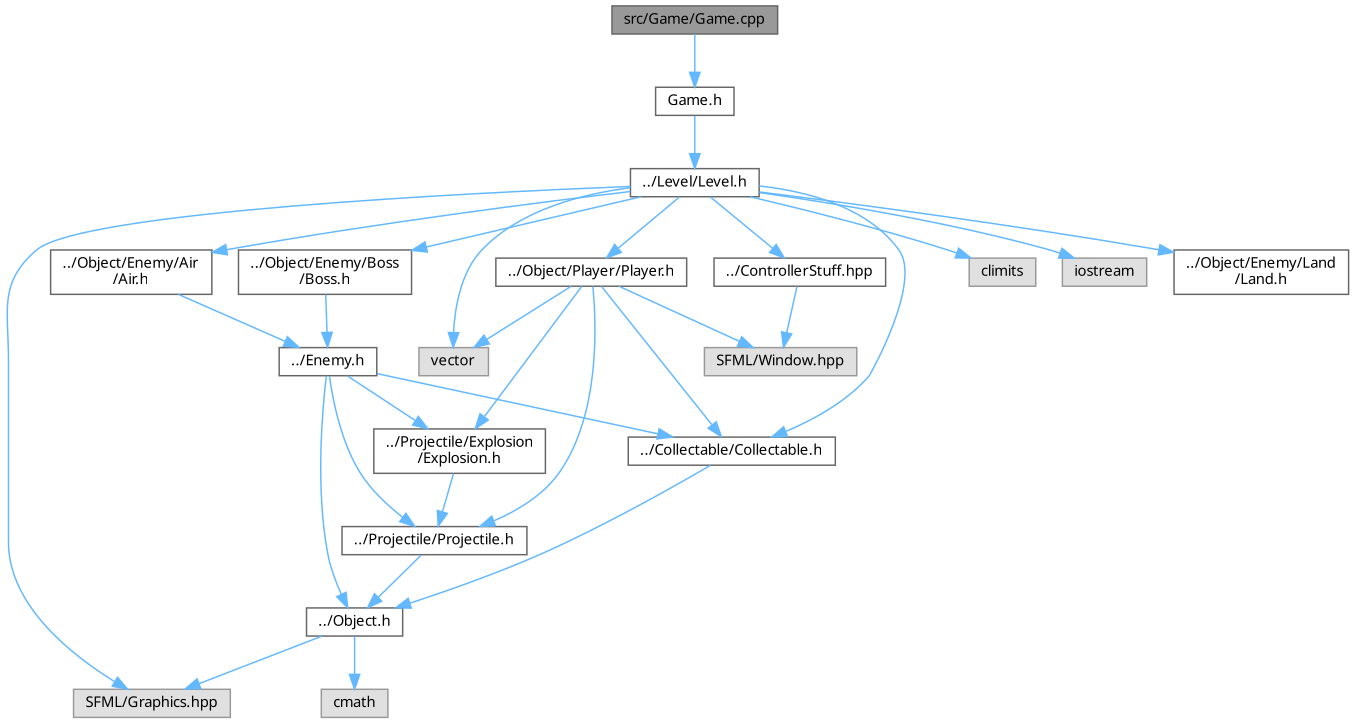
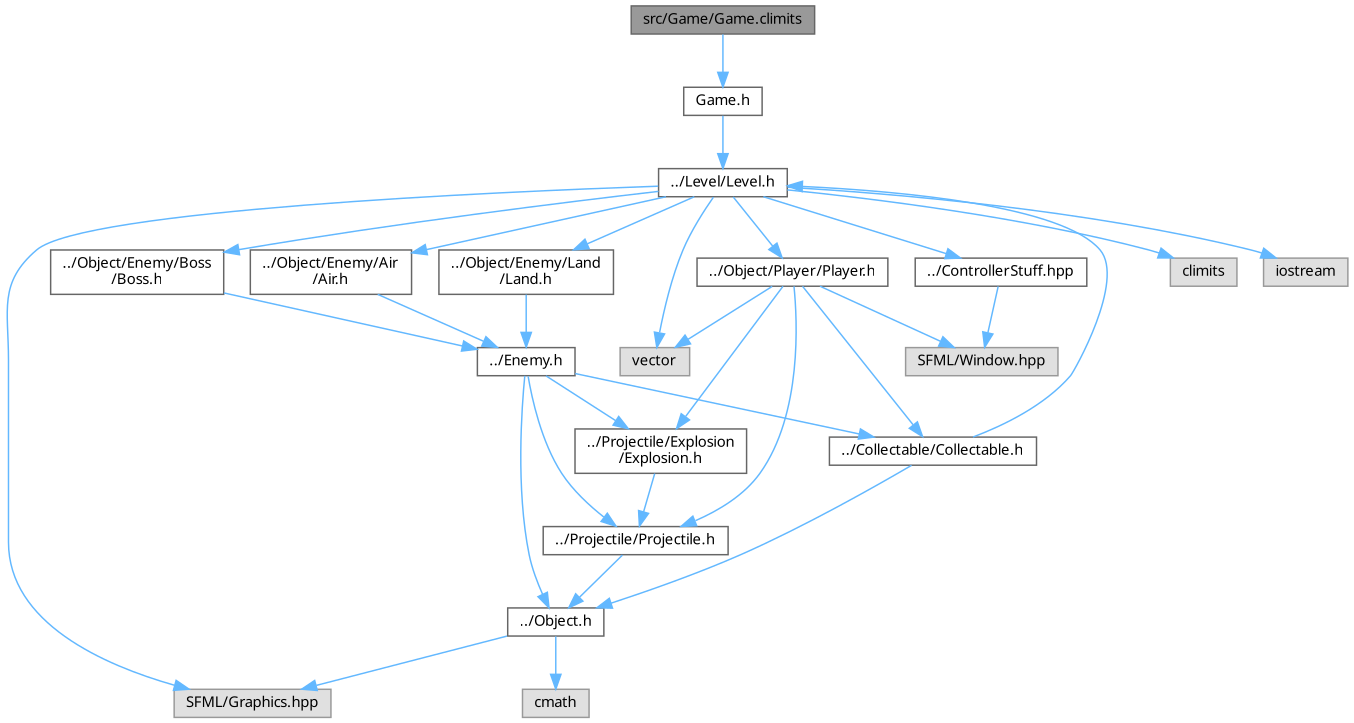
node "src/Game/Game.cpp": label "src/Game/Game.cpp" -> "src/Game/Game.climits"
edge "../Level/Level.h" -> "../Collectable/Collectable.h": reversed
edge "../Object/Enemy/Land /Land.h" -> "../Enemy.h": added
